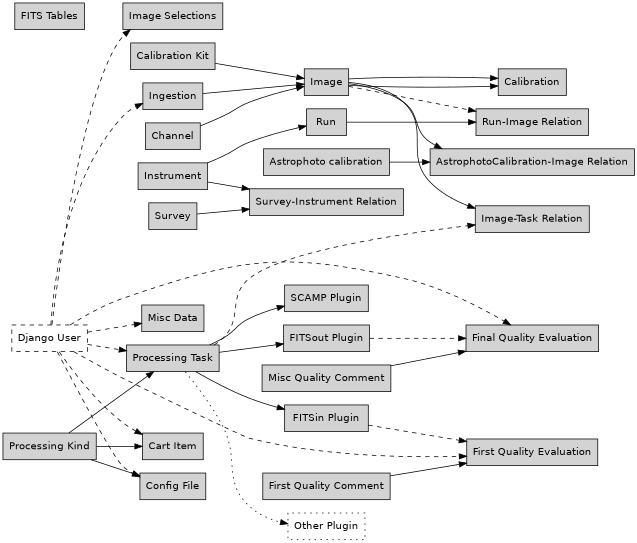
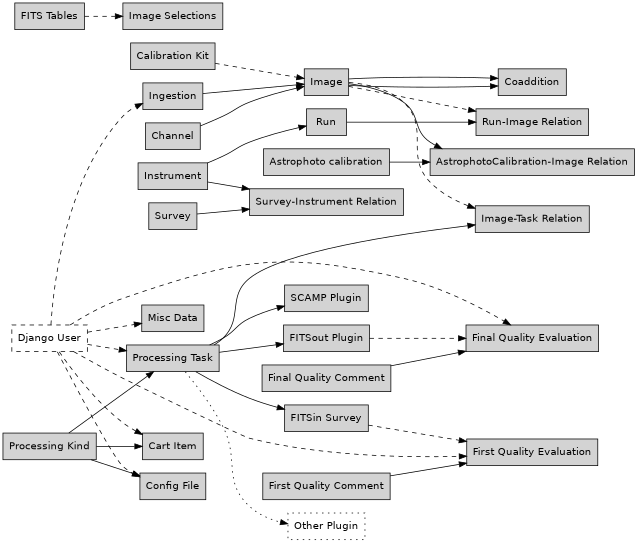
edge "Calibration Kit" -> "Image": style solid -> dashed
node "Calibration": label "Calibration" -> "Coaddition"
edge "Image" -> "Image-Task Relation": style solid -> dashed
edge "Django User" -> "Image Selections": now "FITS Tables" -> "Image Selections"
edge "Processing Task" -> "Image-Task Relation": style dashed -> solid
node "Misc Quality Comment": label "Misc Quality Comment" -> "Final Quality Comment"
node "FITSin Plugin": label "FITSin Plugin" -> "FITSin Survey"
